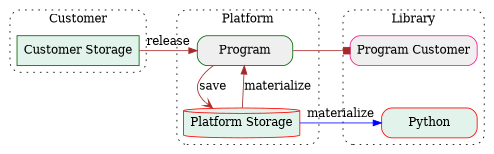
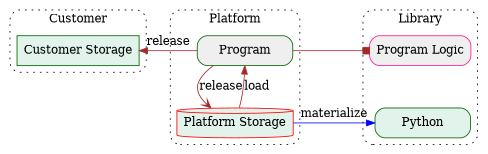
edge "Customer Storage" -> "Program": reversed
node "Program Customer": label "Program Customer" -> "Program Logic"
edge "Program" -> "Platform Storage": label "save" -> "release"
edge "Platform Storage" -> "Program": label "materialize" -> "load"
node "Python": color red -> darkgreen
